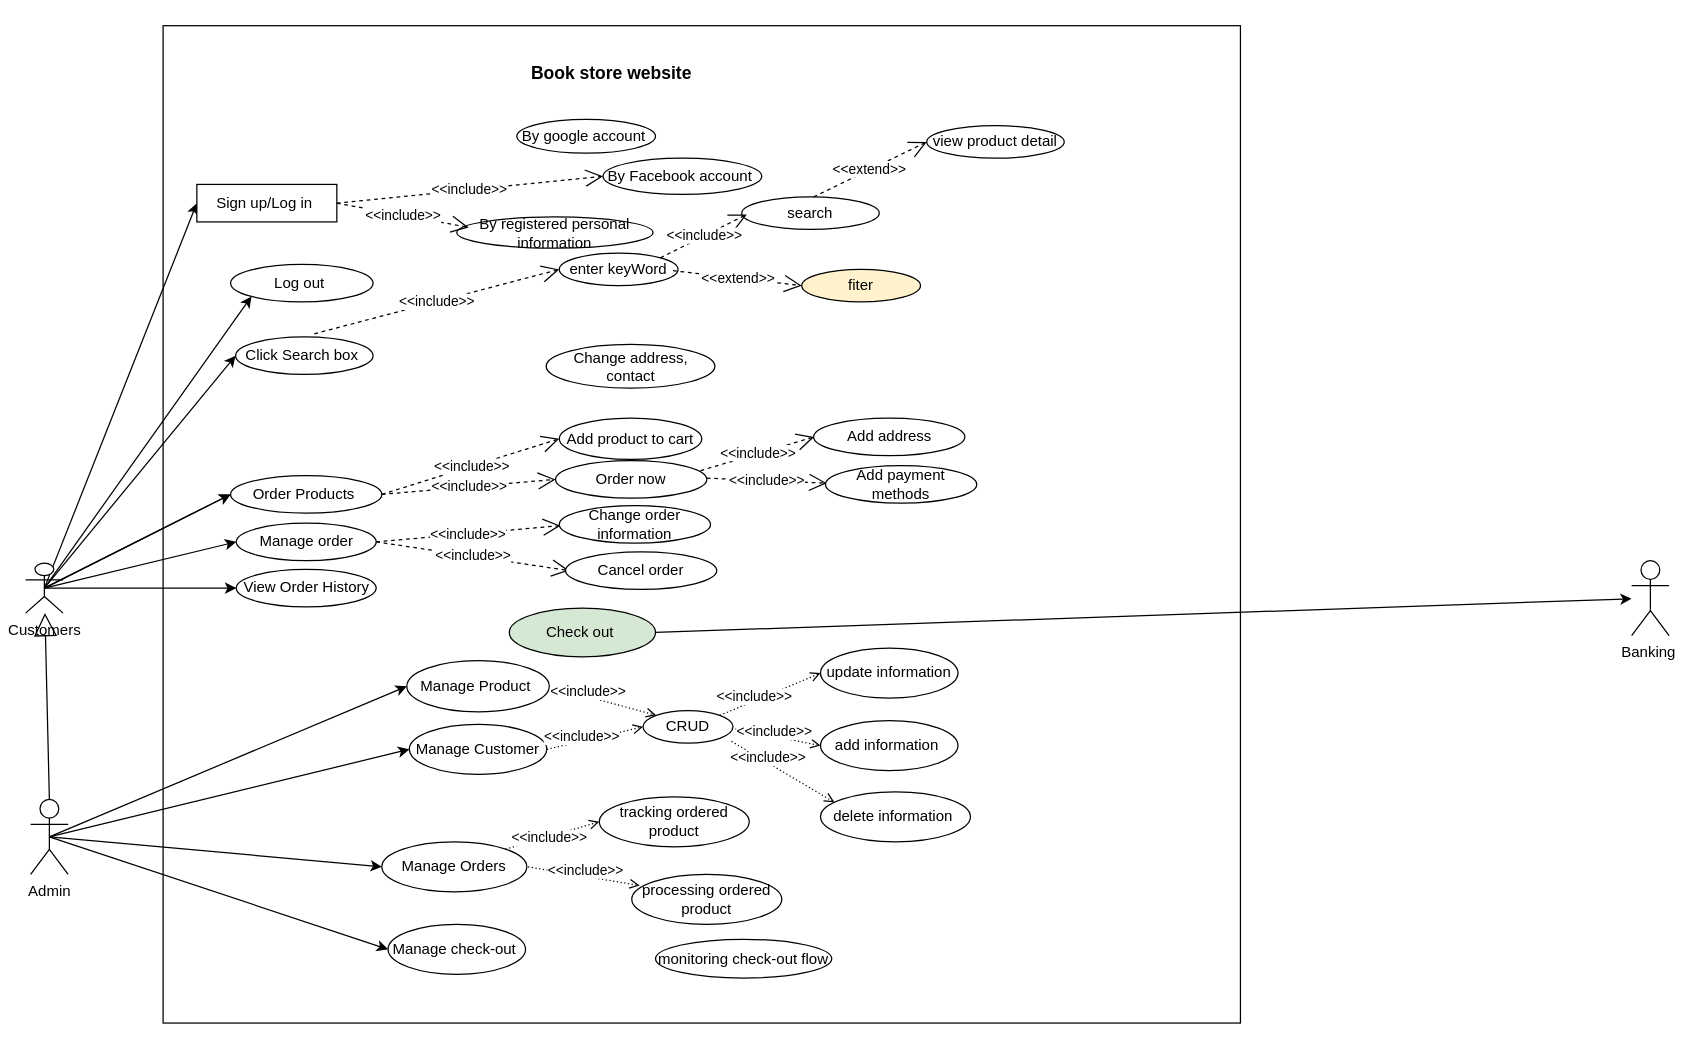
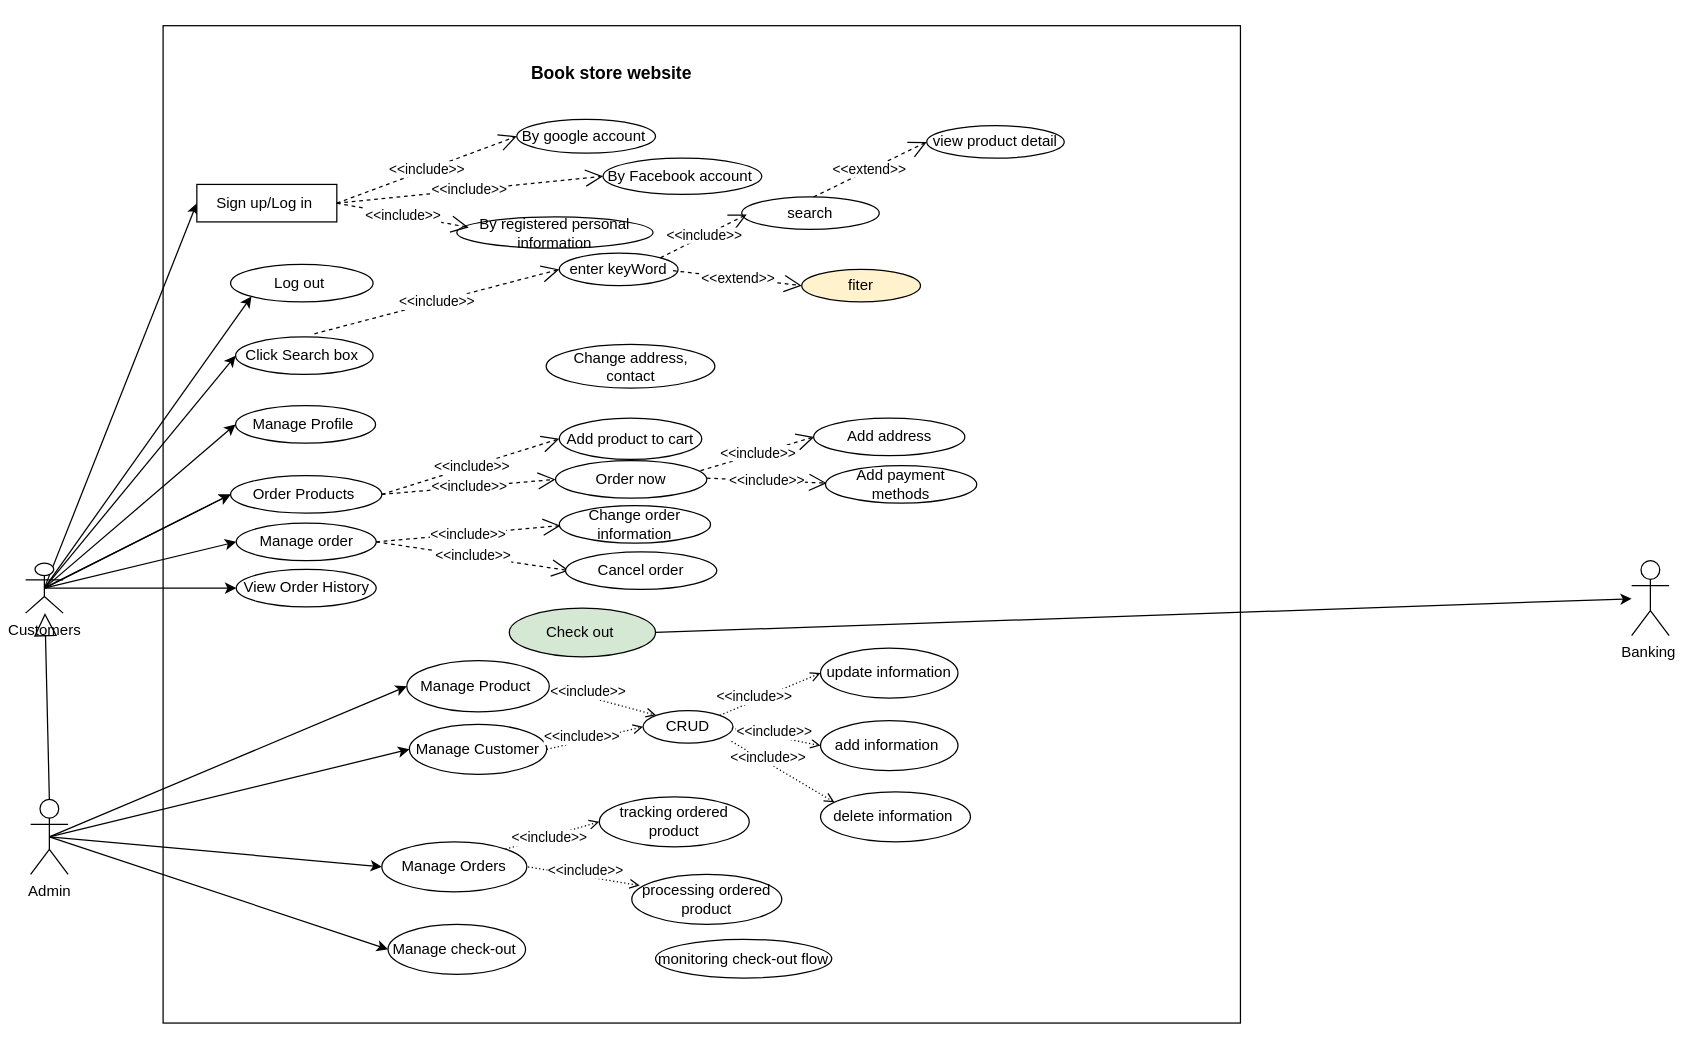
edge "Sign up/Log in" -> "By google account": added, label "<<include>>"
node "Manage Profile": added
edge "Customers" -> "Manage Profile": added
